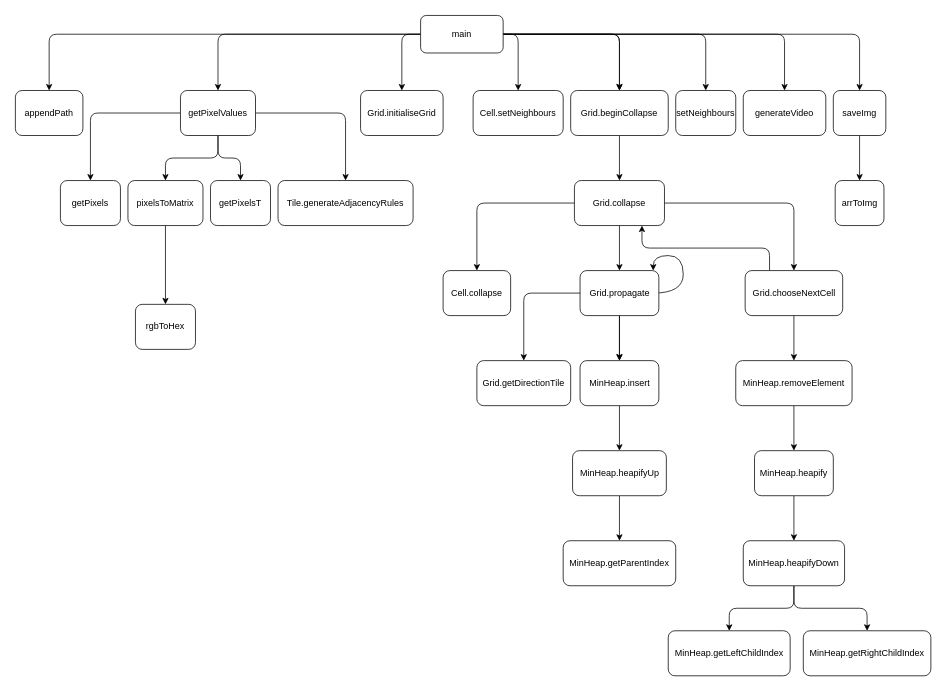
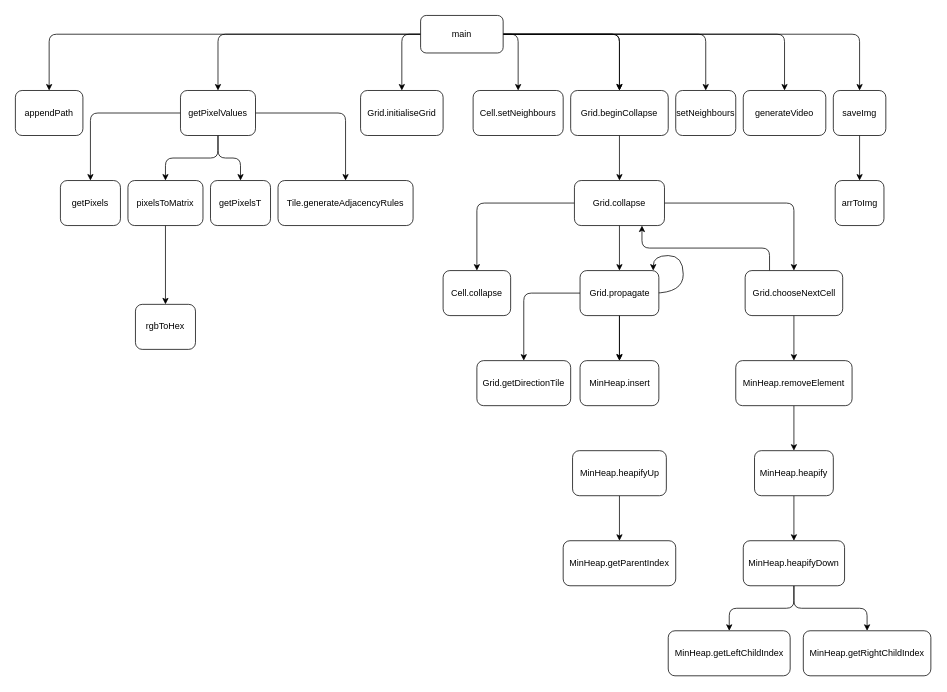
edge "MinHeap.insert" -> "MinHeap.heapifyUp": removed
